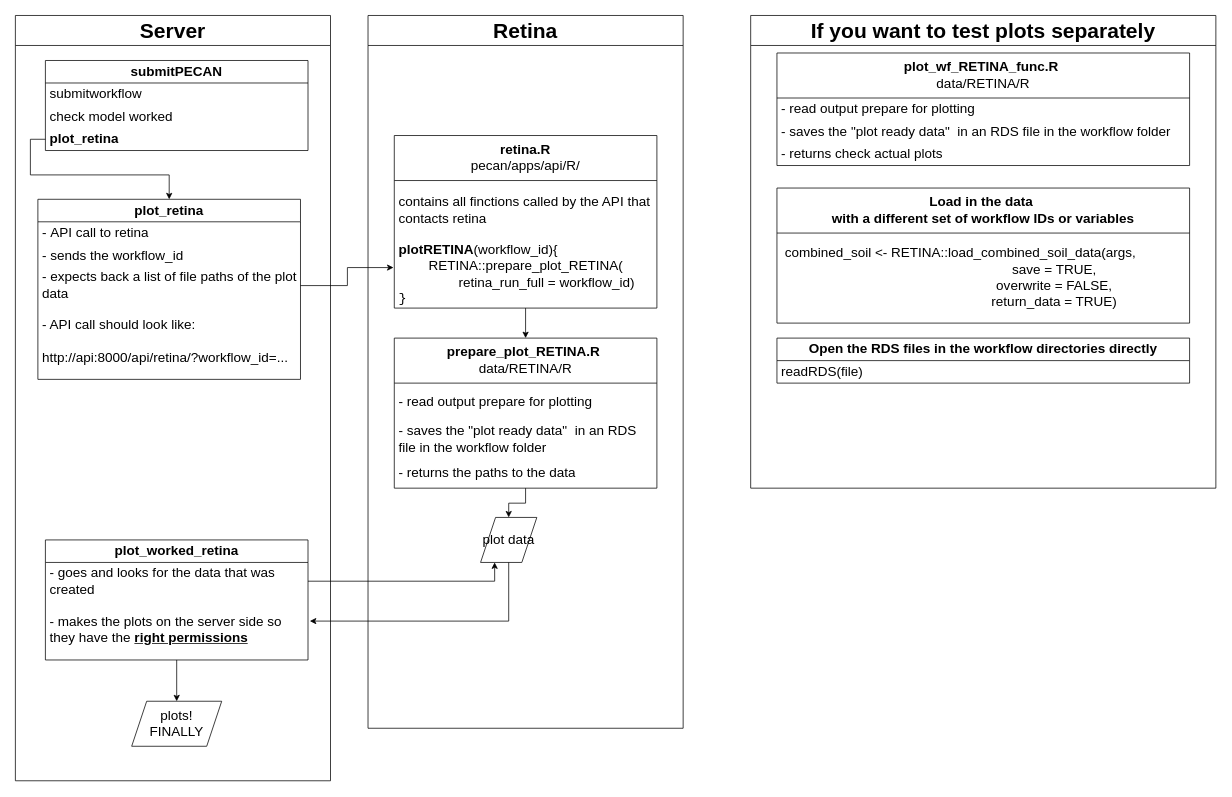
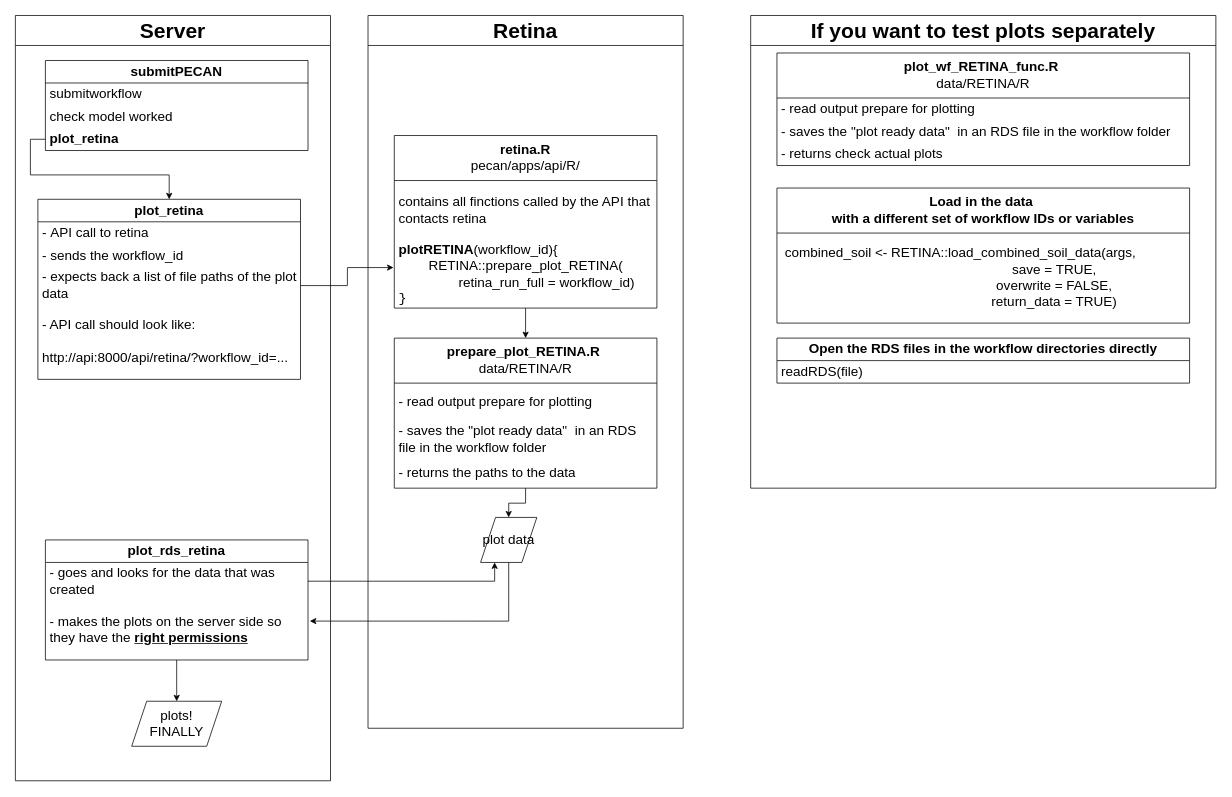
node "plot_worked_retina": label "plot_worked_retina" -> "plot_rds_retina"
